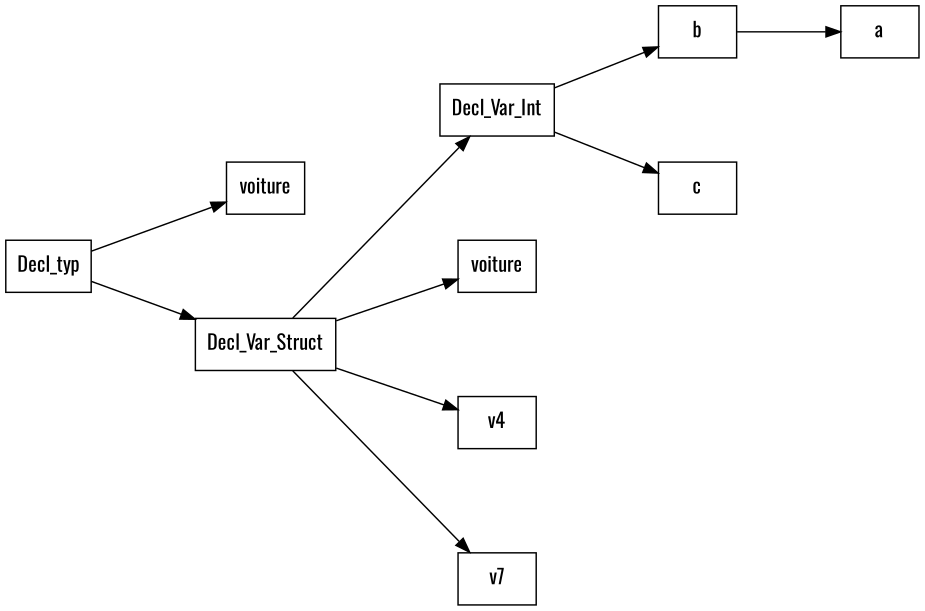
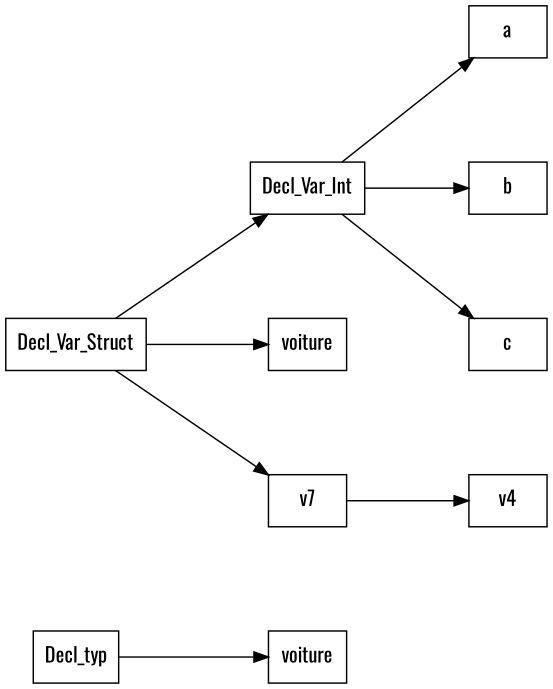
edge "b" -> "a": now "Decl_Var_Int" -> "a"
edge "Decl_typ" -> "Decl_Var_Struct": removed
edge "Decl_Var_Struct" -> "v4": now "v7" -> "v4"
